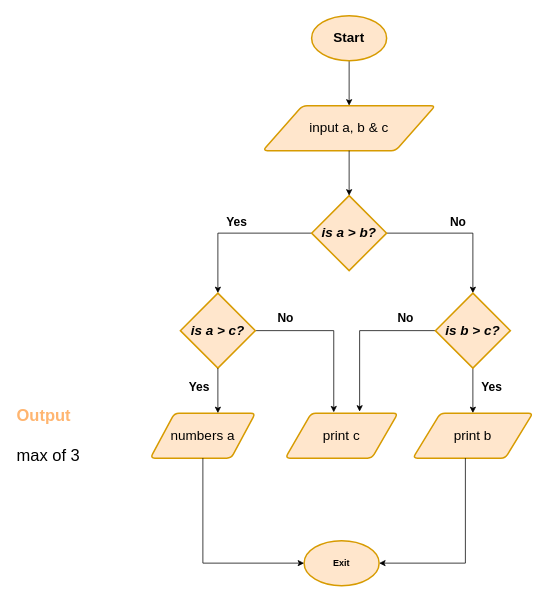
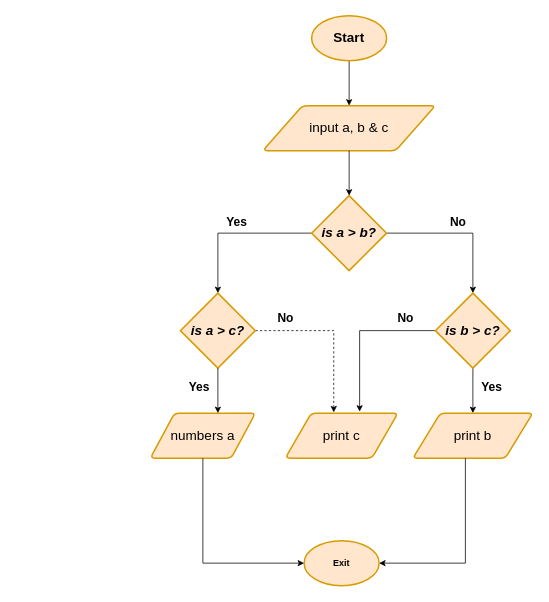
edge "is a > c?" -> "print c": style solid -> dashed
node "Output max of 3": removed
